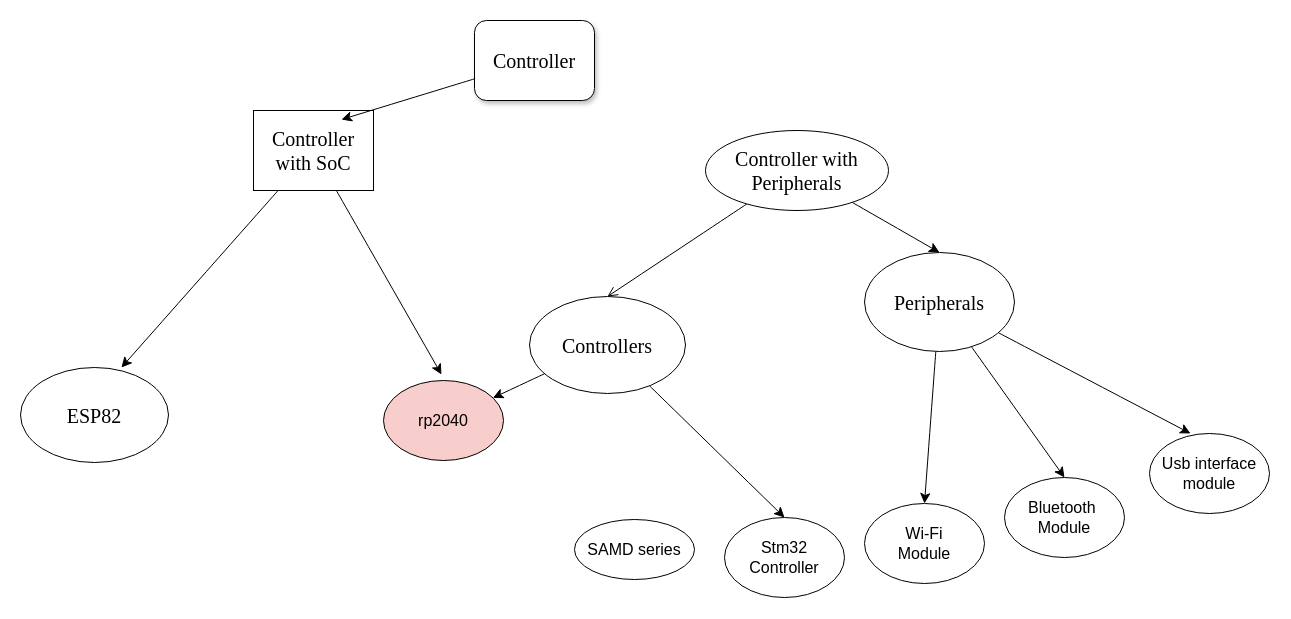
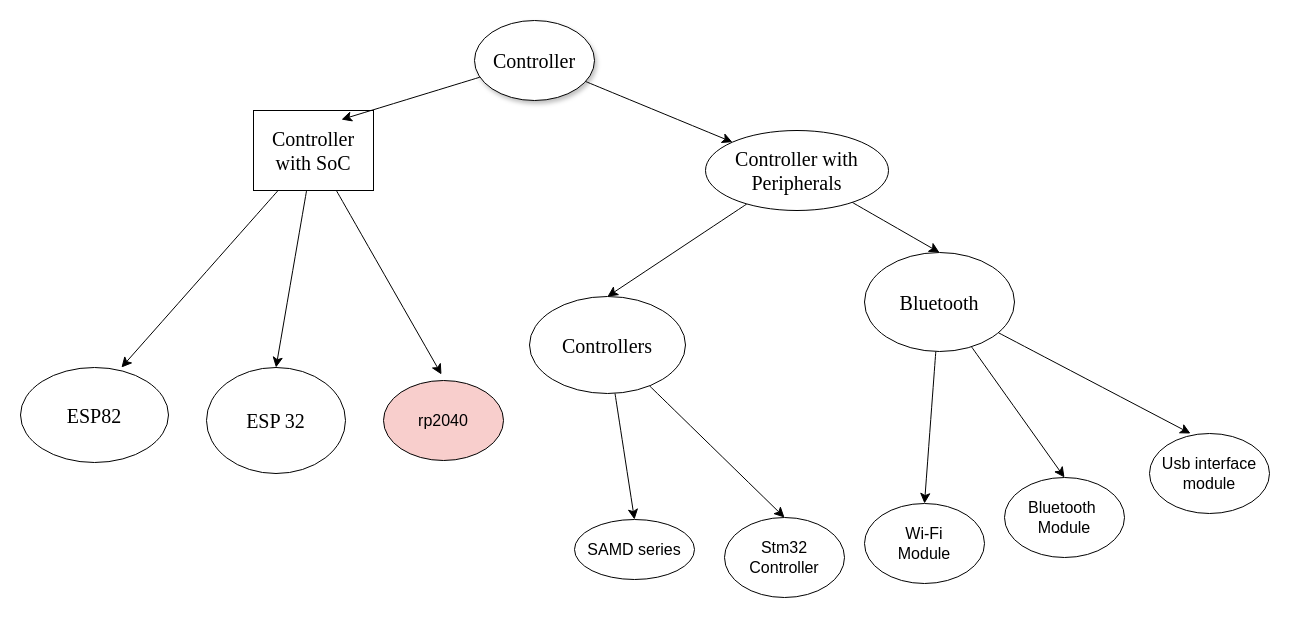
node "Controller": shape rounded rectangle -> ellipse
edge "Controller" -> "Controller with Peripherals": added
edge "Controller with SoC" -> "ESP 32": added
edge "Controller with Peripherals" -> "Controllers": arrowhead open -> classic
node "Peripherals": label "Peripherals" -> "Bluetooth"
edge "Controllers" -> "rp2040": now "Controllers" -> "SAMD series"
node "ESP 32": added
